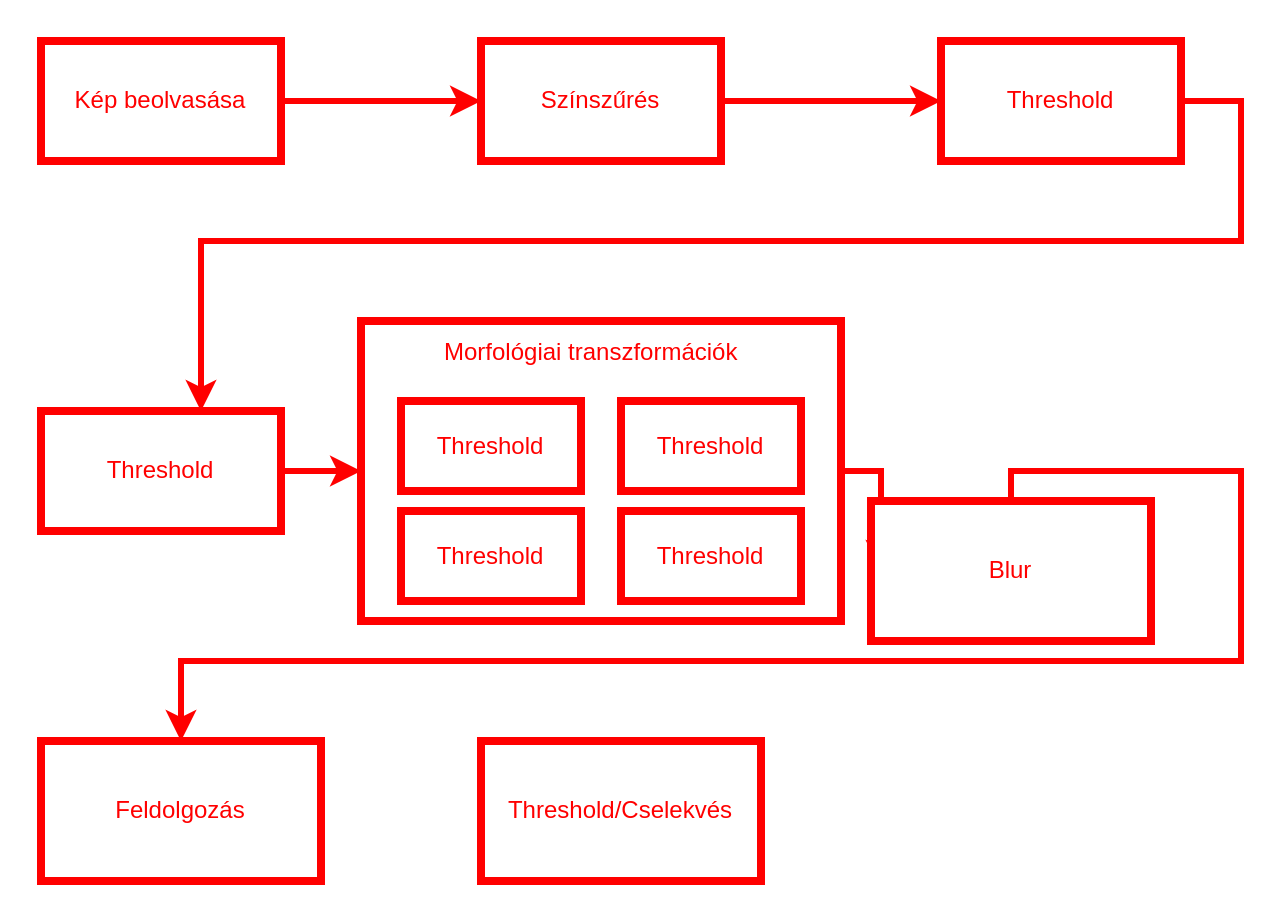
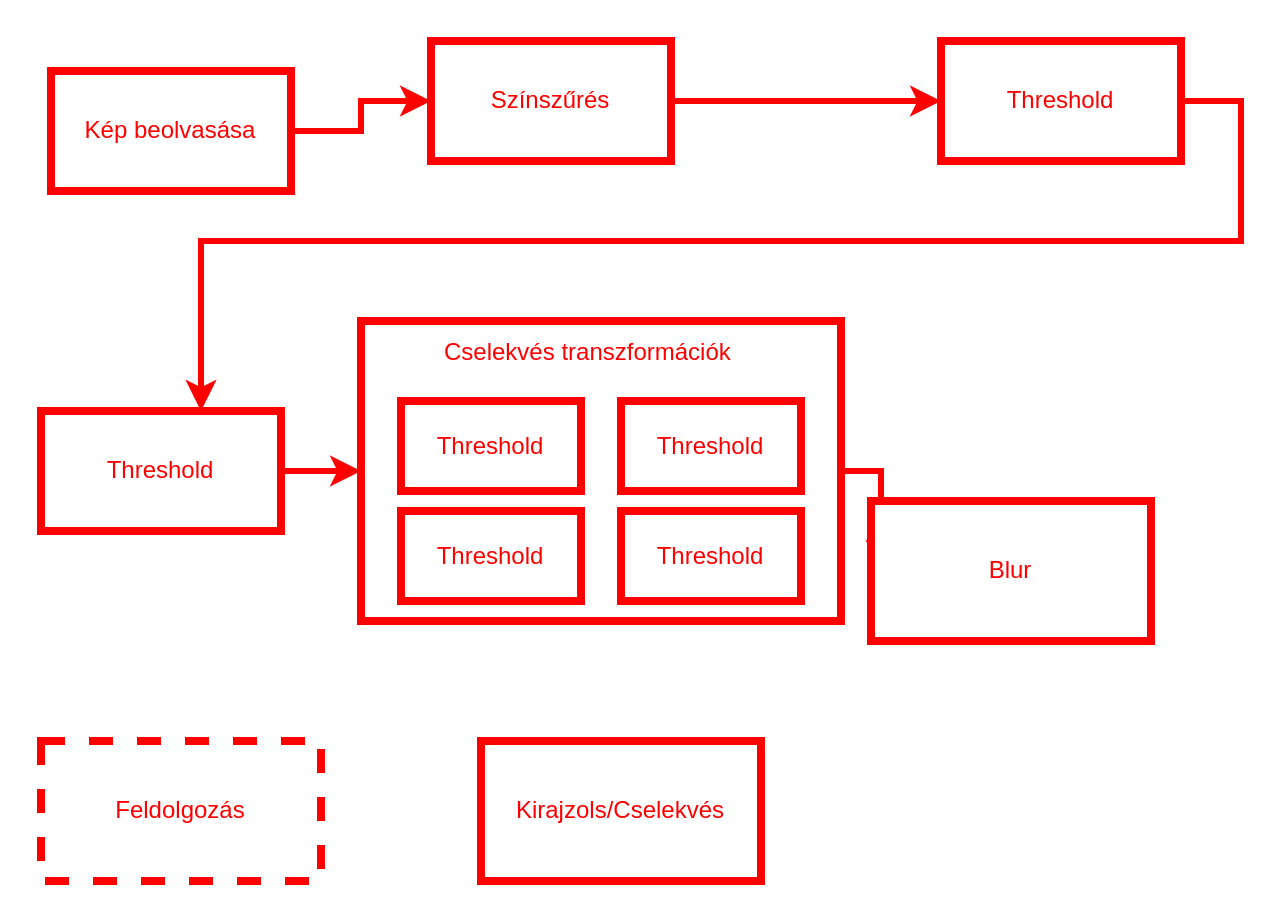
node "Kép beolvasása": moved (161, 101) -> (171, 131)
node "Színszűrés": moved (601, 101) -> (551, 101)
node "Morfológiai transzformációk": label "Morfológiai transzformációk" -> "Cselekvés transzformációk"
edge "Blur" -> "Feldolgozás": removed
node "Feldolgozás": style solid -> dashed
node "Threshold/Cselekvés": label "Threshold/Cselekvés" -> "Kirajzols/Cselekvés"
